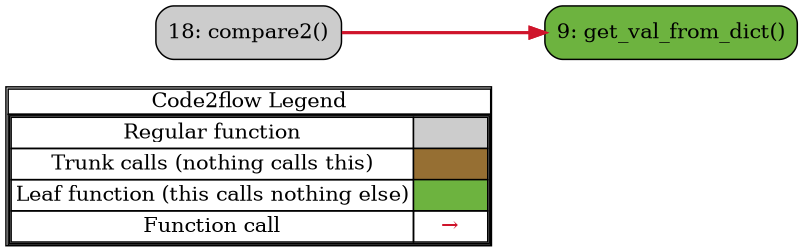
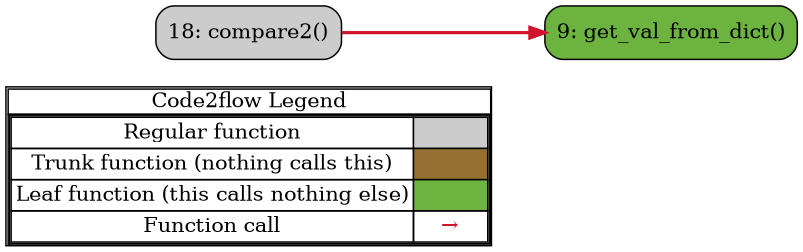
node "Code2flow Legend": text "Trunk calls (nothing calls this)" -> "Trunk function (nothing calls this)"
